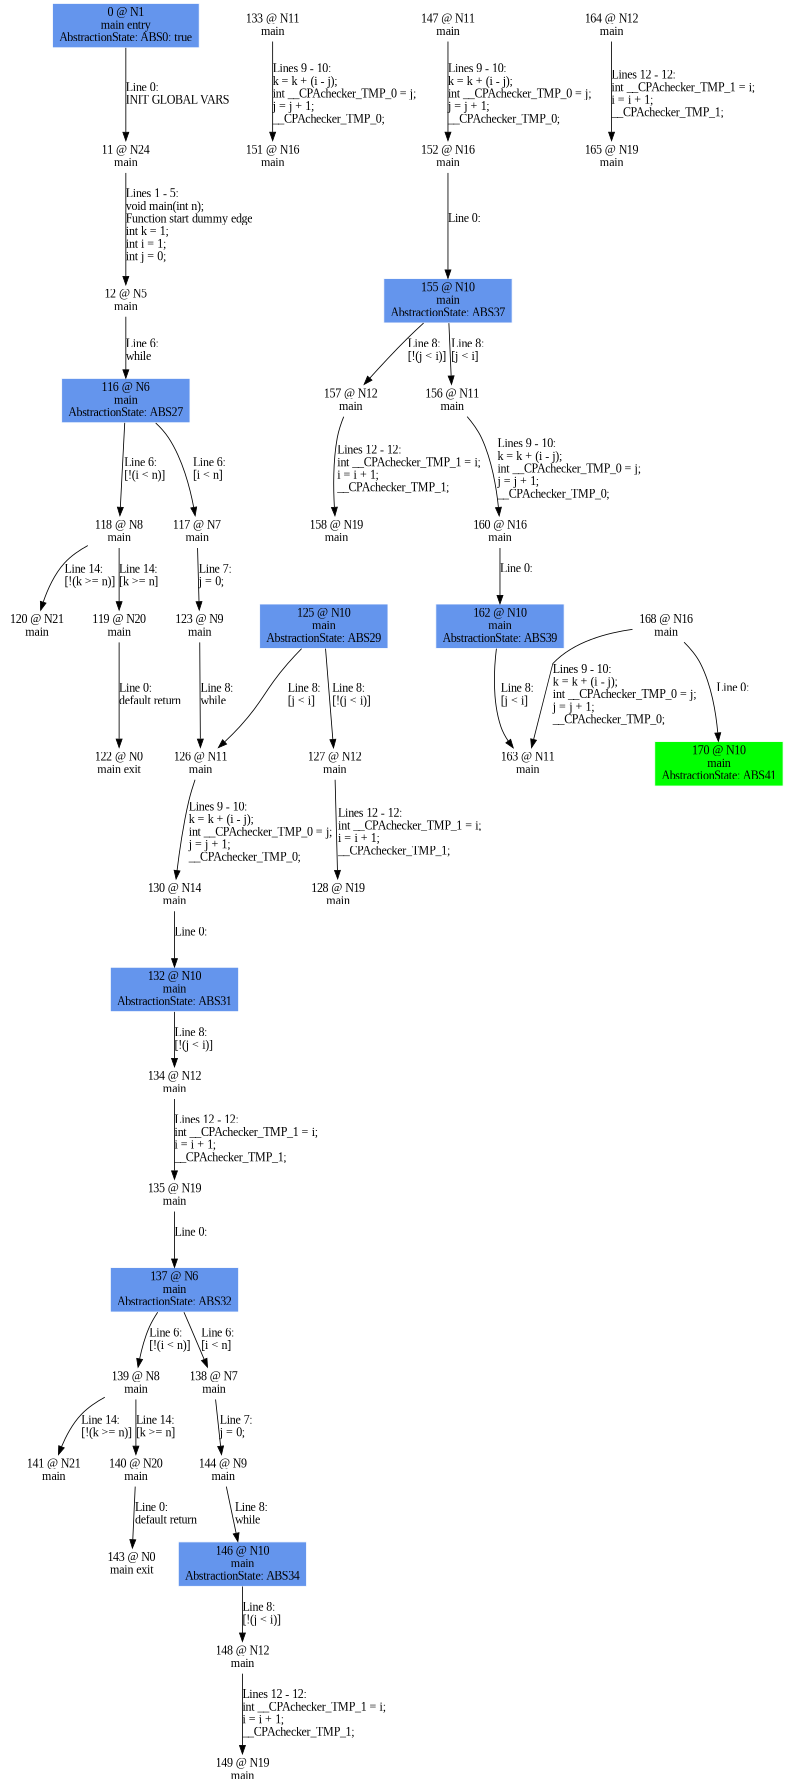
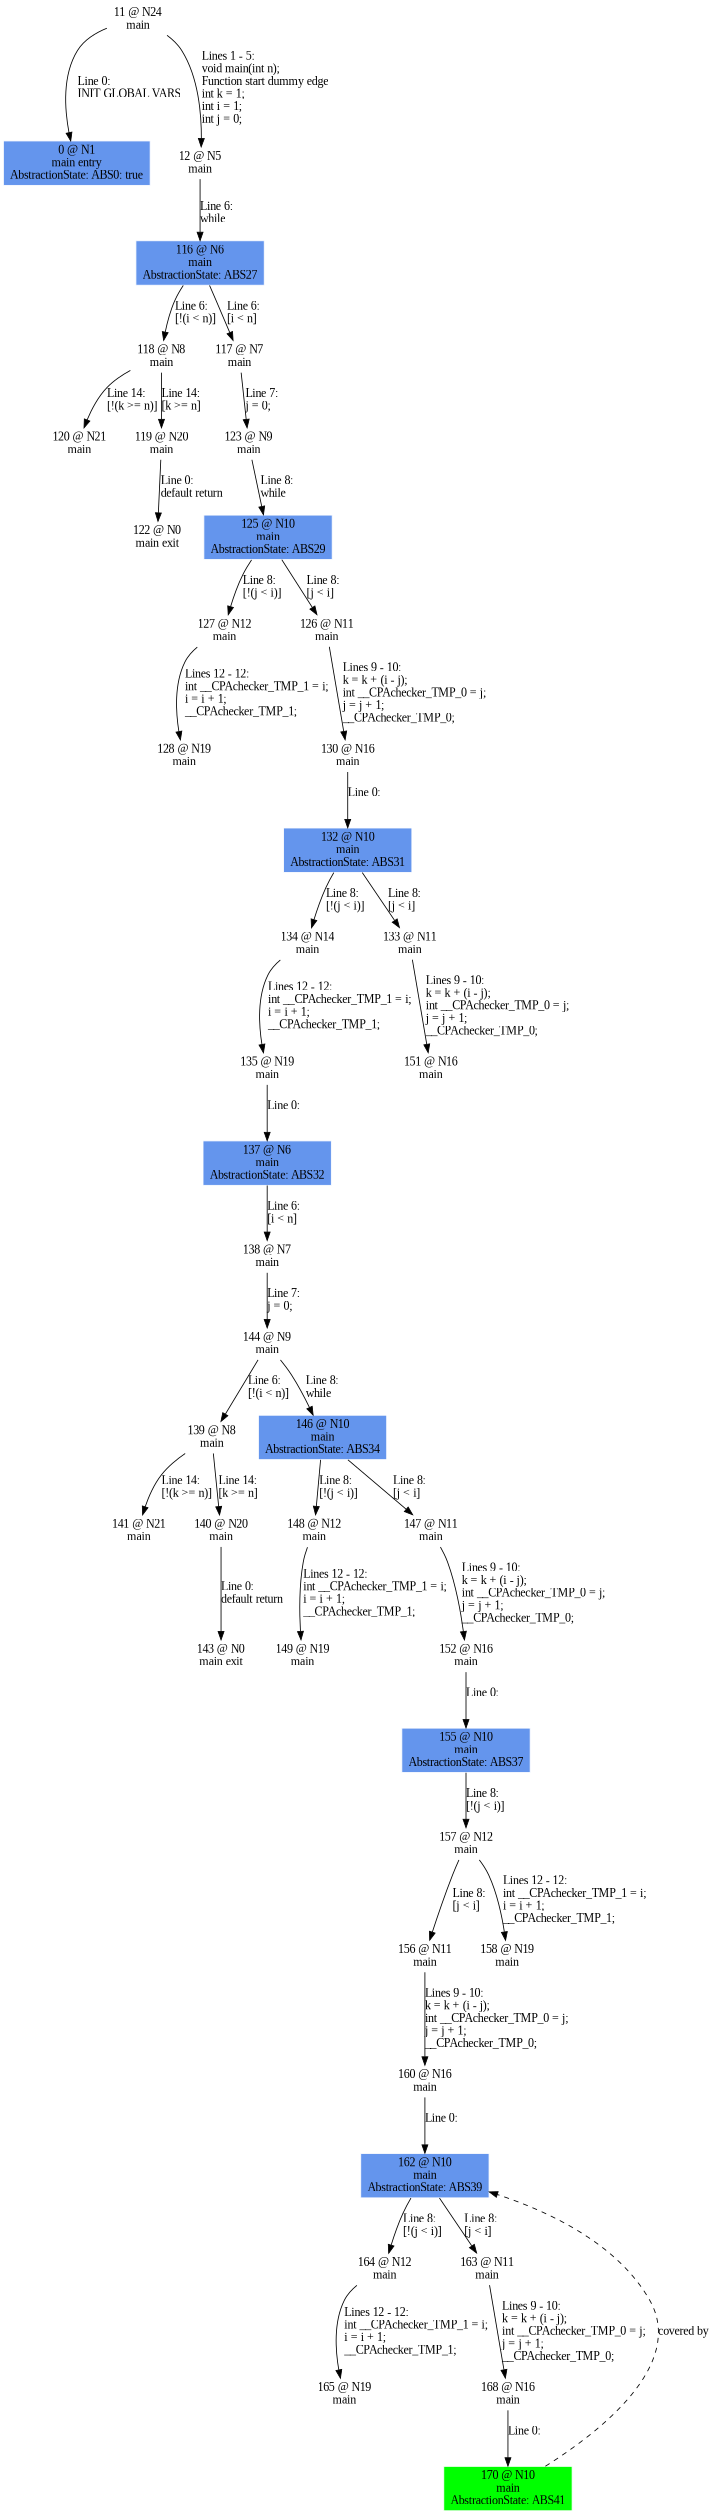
edge "0 @ N1 main entry AbstractionState: ABS0: true" -> "11 @ N24 main": reversed
edge "155 @ N10 main AbstractionState: ABS37" -> "156 @ N11 main": now "157 @ N12 main" -> "156 @ N11 main"
edge "168 @ N16 main" -> "163 @ N11 main": reversed
edge "123 @ N9 main" -> "126 @ N11 main": now "123 @ N9 main" -> "125 @ N10 main AbstractionState: ABS29"
node "130 @ N14 main": label "130 @ N14 main" -> "130 @ N16 main"
edge "132 @ N10 main AbstractionState: ABS31" -> "133 @ N11 main": added, label "Line 8: [j < i]"
node "134 @ N12 main": label "134 @ N12 main" -> "134 @ N14 main"
edge "137 @ N6 main AbstractionState: ABS32" -> "139 @ N8 main": now "144 @ N9 main" -> "139 @ N8 main"
edge "146 @ N10 main AbstractionState: ABS34" -> "147 @ N11 main": added, label "Line 8: [j < i]"
edge "162 @ N10 main AbstractionState: ABS39" -> "164 @ N12 main": added, label "Line 8: [!(j < i)]"
edge "170 @ N10 main AbstractionState: ABS41" -> "162 @ N10 main AbstractionState: ABS39": added, label "covered by"
